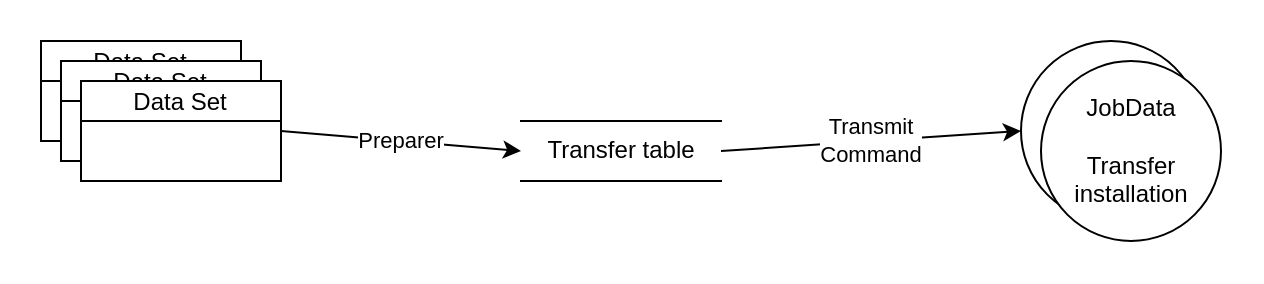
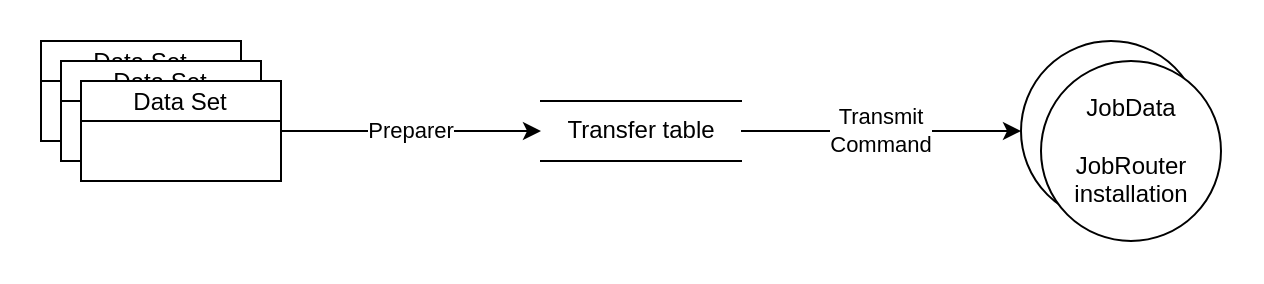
node "Transfer table": moved (621, 151) -> (641, 131)
node "JobData Transfer installation": label "JobData Transfer installation" -> "JobData JobRouter installation"
